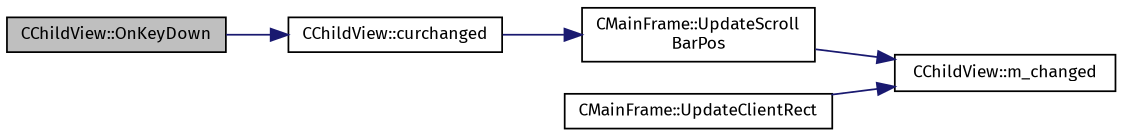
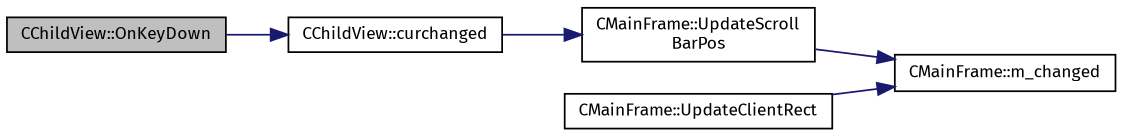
node "CChildView::m_changed": label "CChildView::m_changed" -> "CMainFrame::m_changed"
